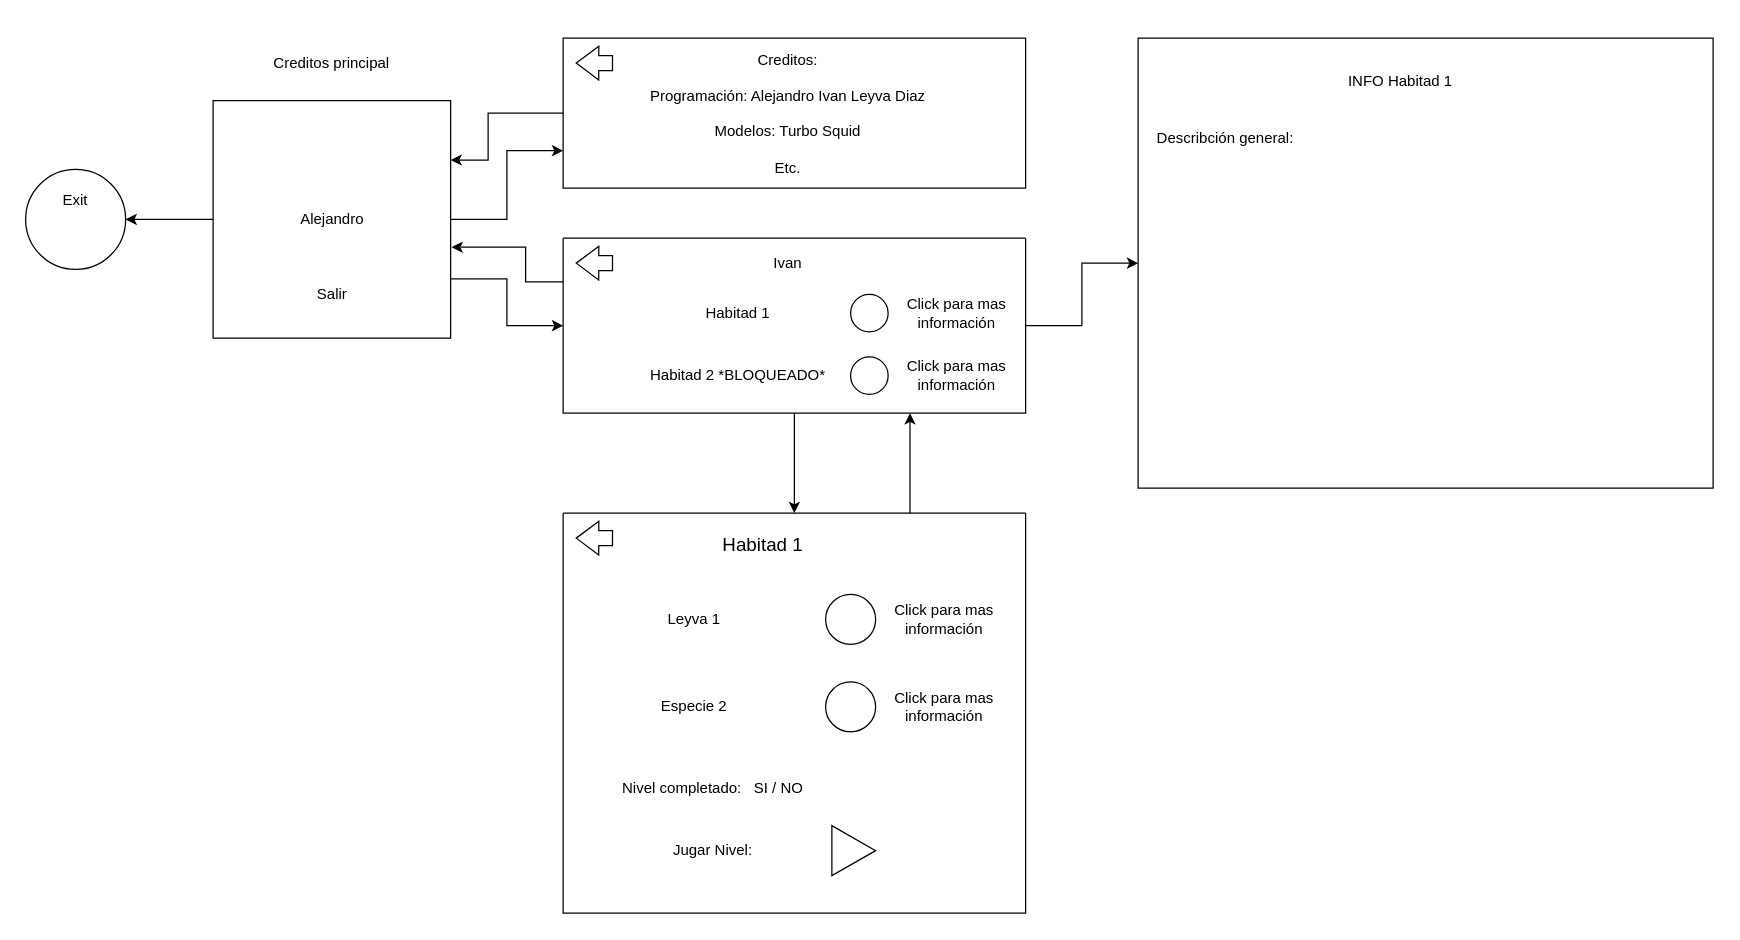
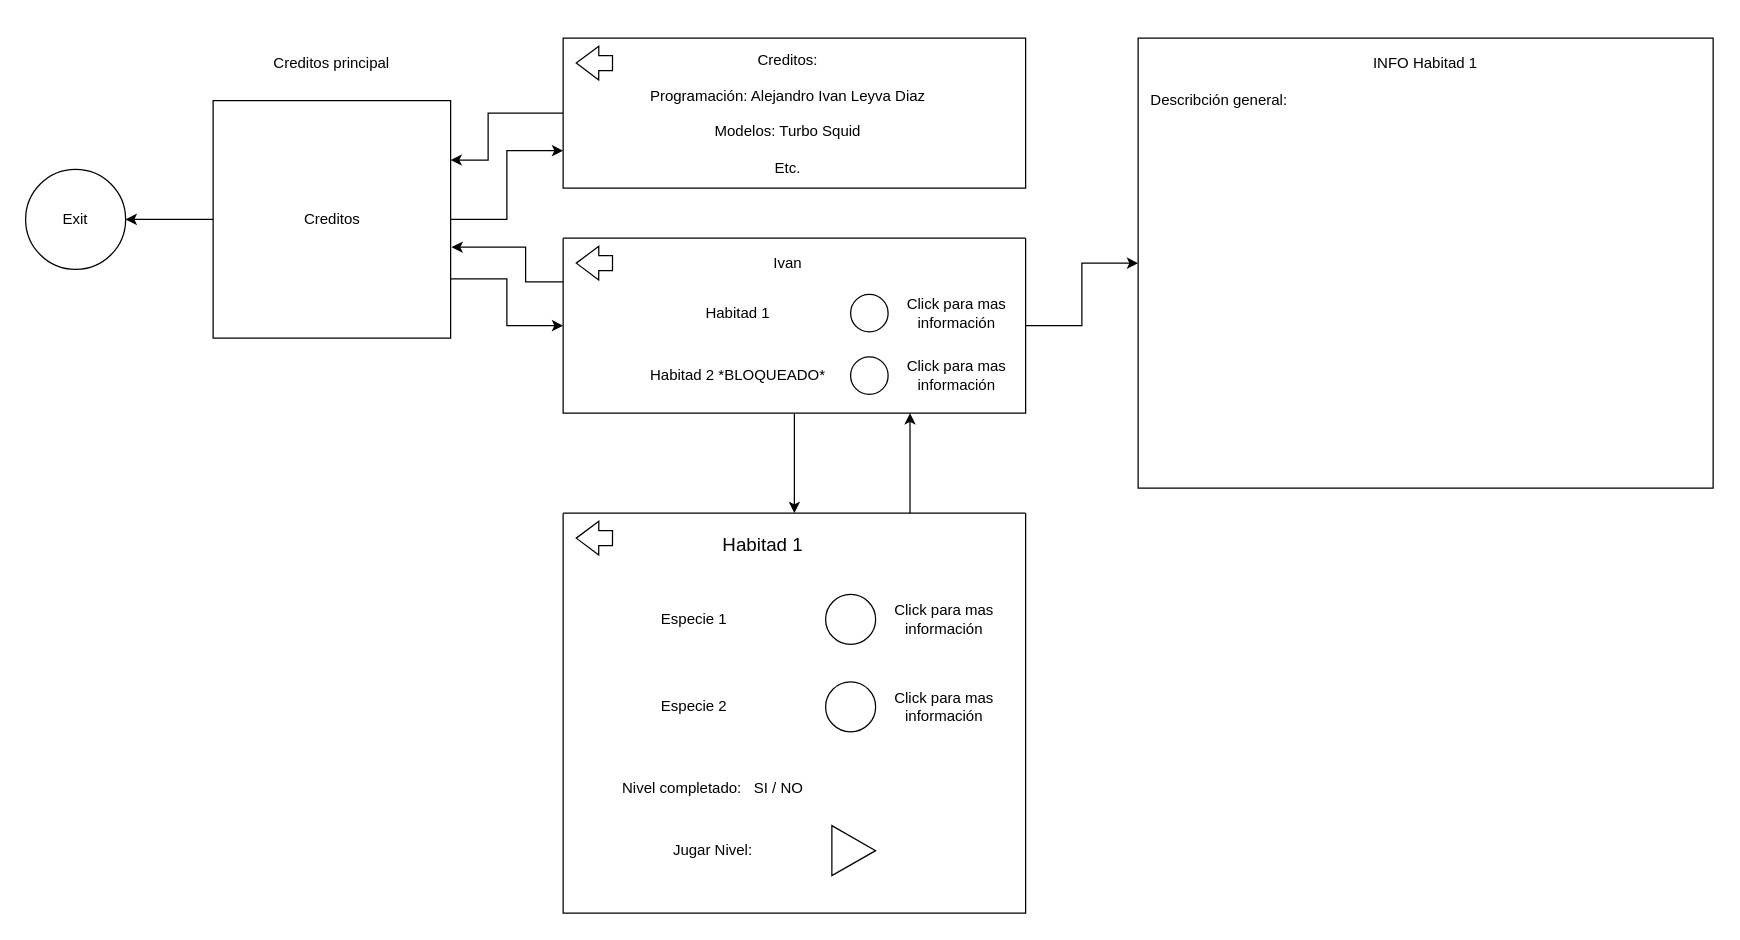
node "INFO Habitad 1": moved (1401, 82) -> (1426, 63)
node "Describción general:": moved (1226, 138) -> (1219, 101)
node "Exit": moved (76, 201) -> (76, 219)
node "Alejandro": label "Alejandro" -> "Creditos"
node "Salir": removed
node "Leyva 1": label "Leyva 1" -> "Especie 1"
